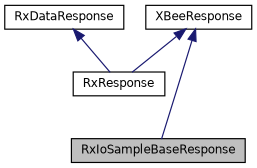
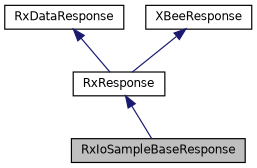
edge "RxIoSampleBaseResponse" -> "XBeeResponse": now "RxIoSampleBaseResponse" -> "RxResponse"
